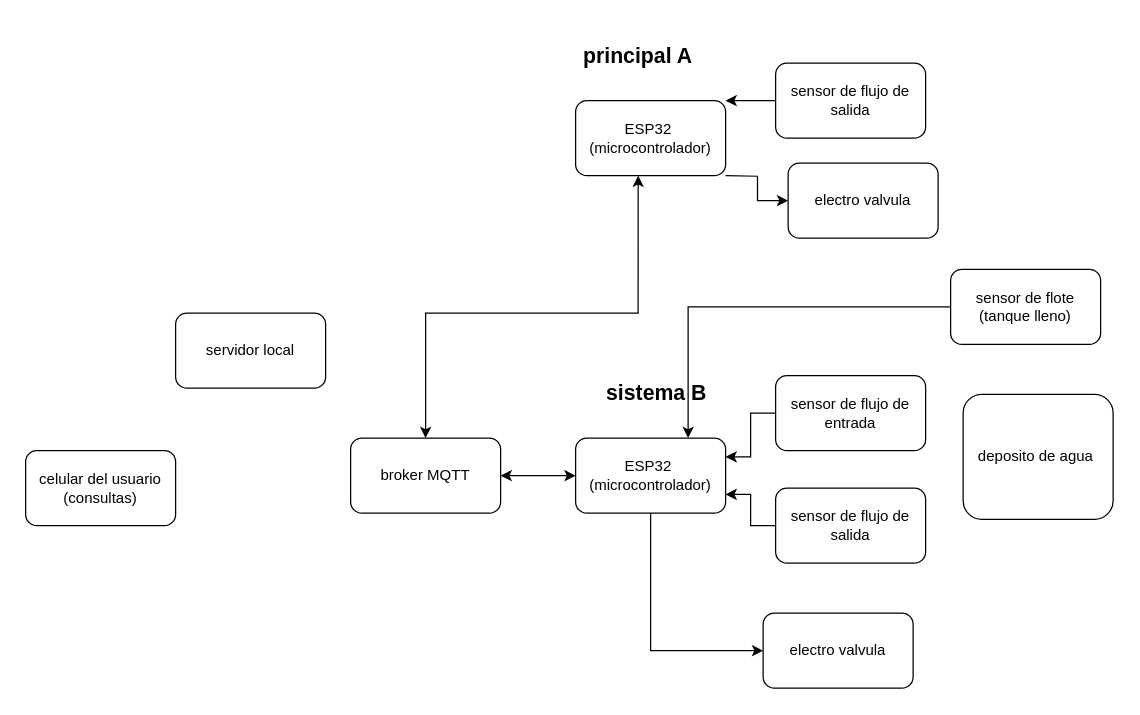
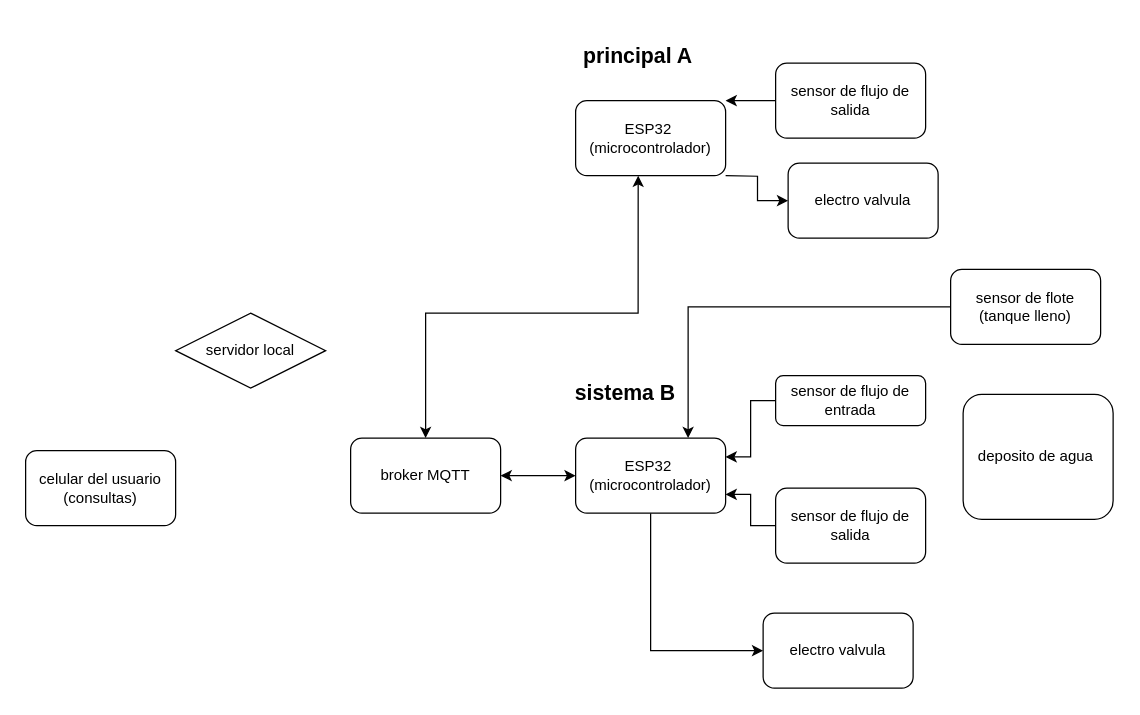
node "servidor local": shape rounded rectangle -> diamond
node "sistema B": moved (657, 394) -> (626, 394)
node "sensor de flujo de entrada": size 150x75 -> 150x50
